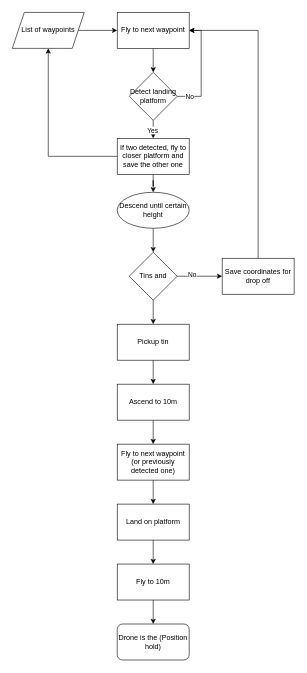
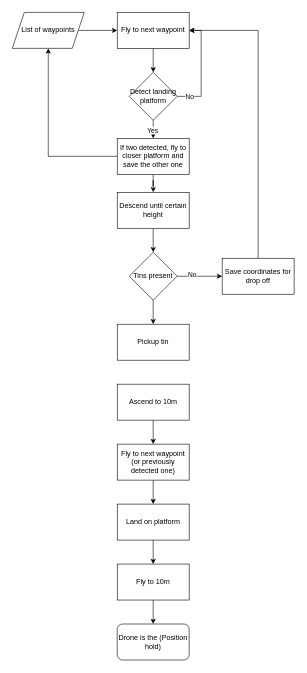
node "Descend until certain height": shape ellipse -> rectangle
node "Tins and": label "Tins and" -> "Tins present"
edge "Pickup tin" -> "Ascend to 10m": removed
